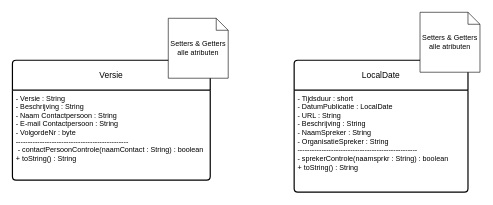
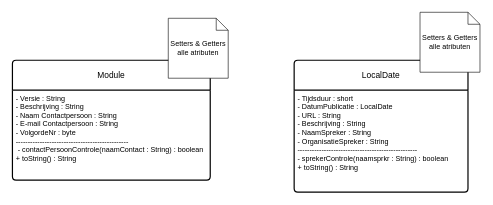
node "Versie": label "Versie" -> "Module"
